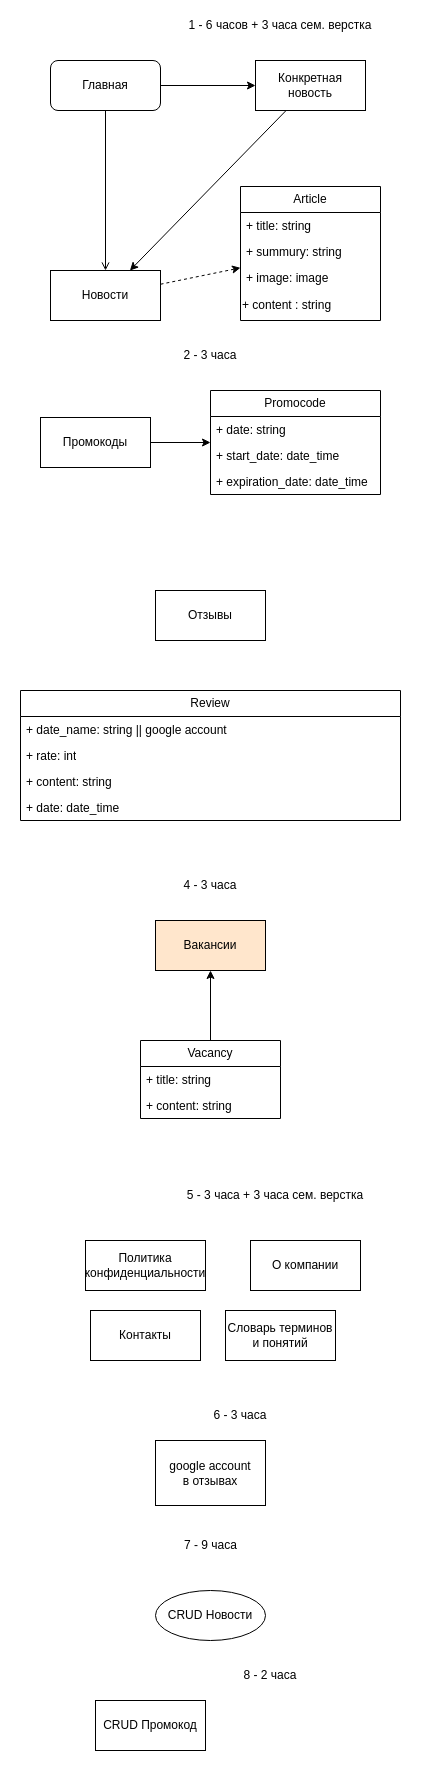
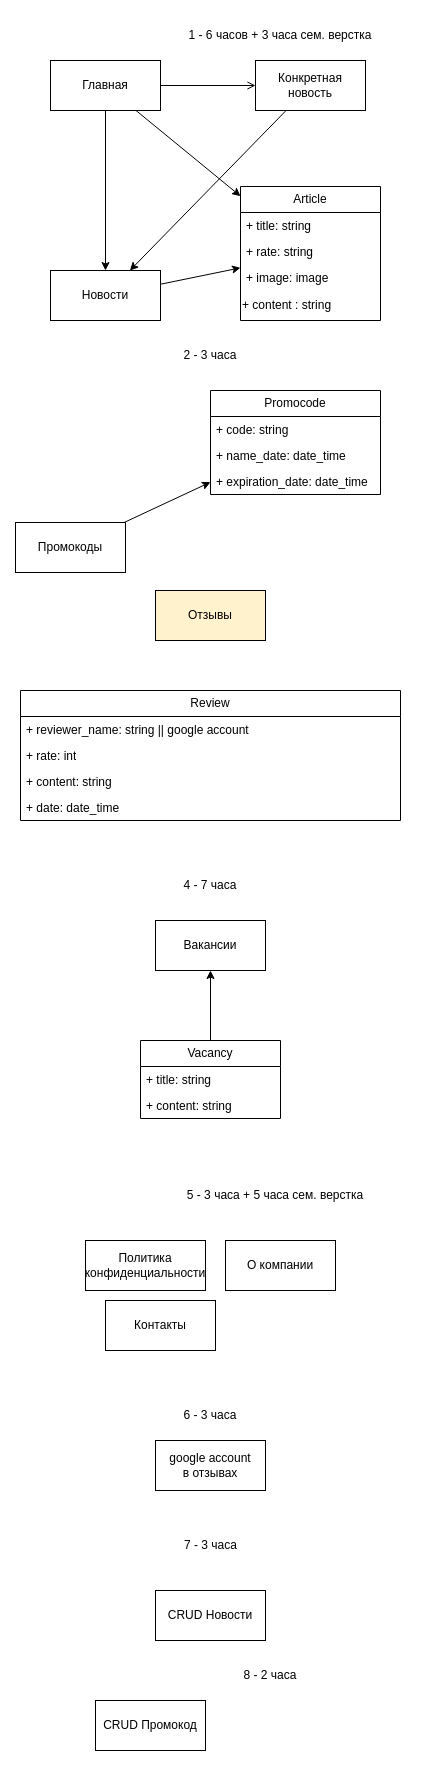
node "1 - 6 часов + 3 часа сем. верстка": moved (281, 26) -> (281, 36)
node "Главная": shape rounded rectangle -> rectangle
edge "Главная" -> "Конкретная новость": arrowhead classic -> open
edge "Главная" -> "Article": added
node "+ summury: string": label "+ summury: string" -> "+ rate: string"
edge "Главная" -> "Новости": arrowhead open -> classic
edge "Новости" -> "Article": style dashed -> solid
node "+ date: string": label "+ date: string" -> "+ code: string"
node "Промокоды": moved (96, 443) -> (71, 548)
node "+ start_date: date_time": label "+ start_date: date_time" -> "+ name_date: date_time"
node "Отзывы": fillcolor #ffffff -> #fff2cc
node "+ date_name: string || google account": label "+ date_name: string || google account" -> "+ reviewer_name: string || google account"
node "4 - 3 часа": label "4 - 3 часа" -> "4 - 7 часа"
node "Вакансии": fillcolor #ffe6cc -> #ffffff
node "5 - 3 часа + 3 часа сем. верстка": label "5 - 3 часа + 3 часа сем. верстка" -> "5 - 3 часа + 5 часа сем. верстка"
node "О компании": moved (306, 1266) -> (281, 1266)
node "Контакты": moved (146, 1336) -> (161, 1326)
node "Словарь терминов и понятий": removed
node "6 - 3 часа": moved (241, 1416) -> (211, 1416)
node "google account в отзывах": size 110x65 -> 110x50
node "7 - 9 часа": label "7 - 9 часа" -> "7 - 3 часа"
node "CRUD Новости": shape ellipse -> rectangle
